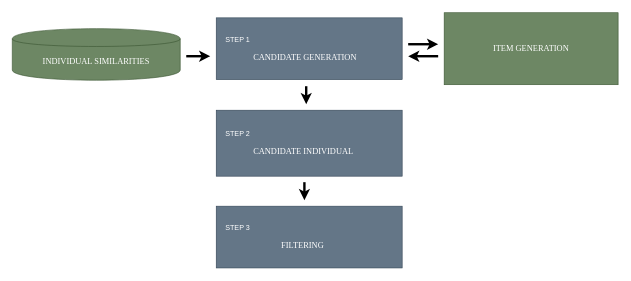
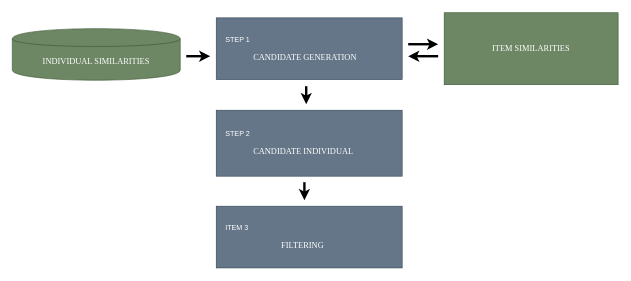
node "ITEM GENERATION": label "ITEM GENERATION" -> "ITEM SIMILARITIES"
node "STEP 3 FILTERING": label "STEP 3 FILTERING" -> "ITEM 3 FILTERING"
